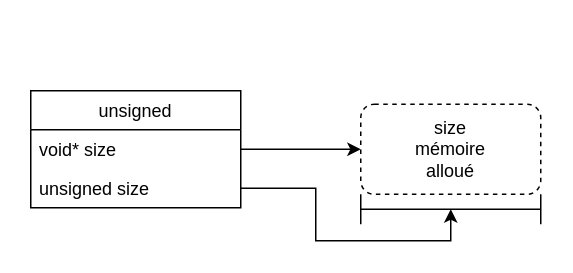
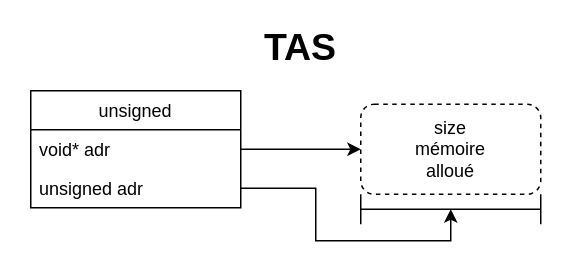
node "TAS": added
node "void* size": label "void* size" -> "void* adr"
node "unsigned size": label "unsigned size" -> "unsigned adr"
